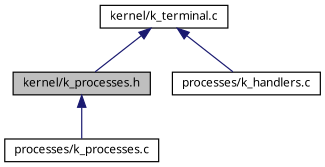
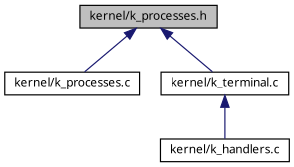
edge "kernel/k_processes.h" -> "kernel/k_terminal.c": reversed
node "processes/k_handlers.c": label "processes/k_handlers.c" -> "kernel/k_handlers.c"
node "processes/k_processes.c": label "processes/k_processes.c" -> "kernel/k_processes.c"
